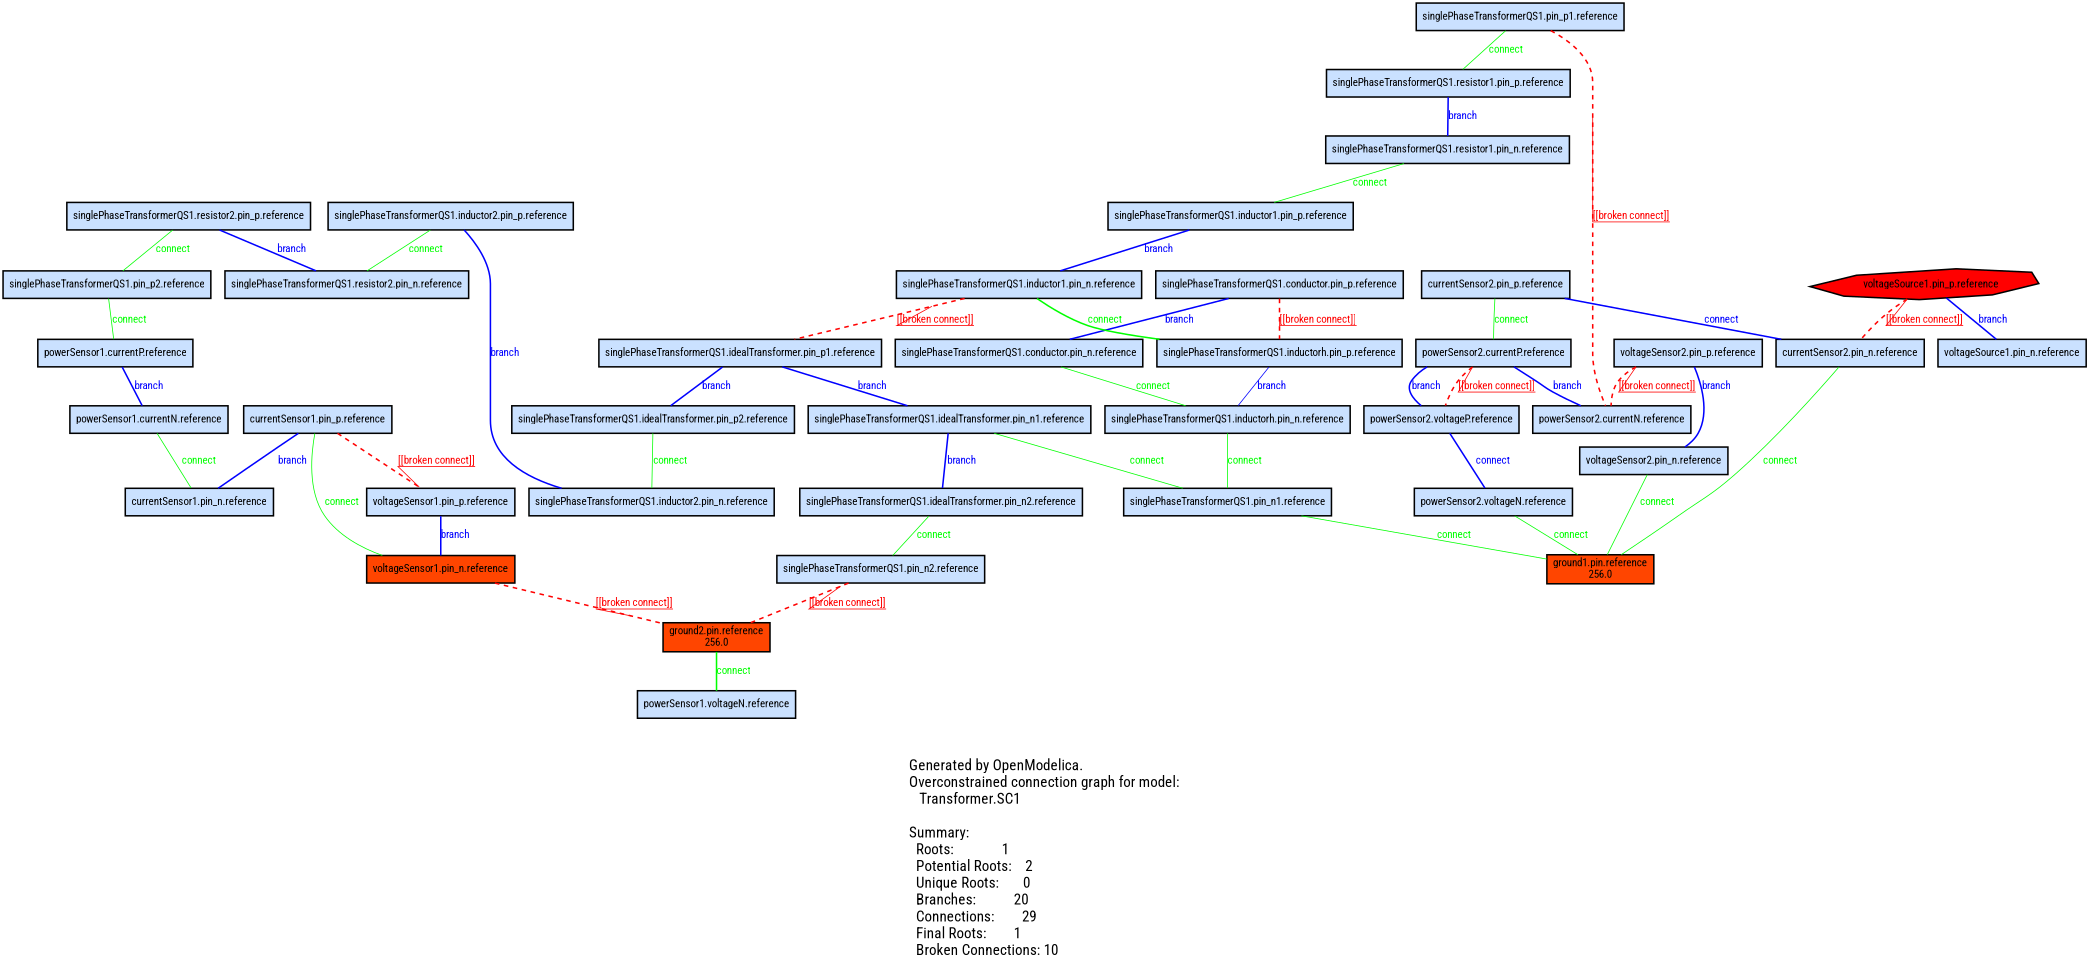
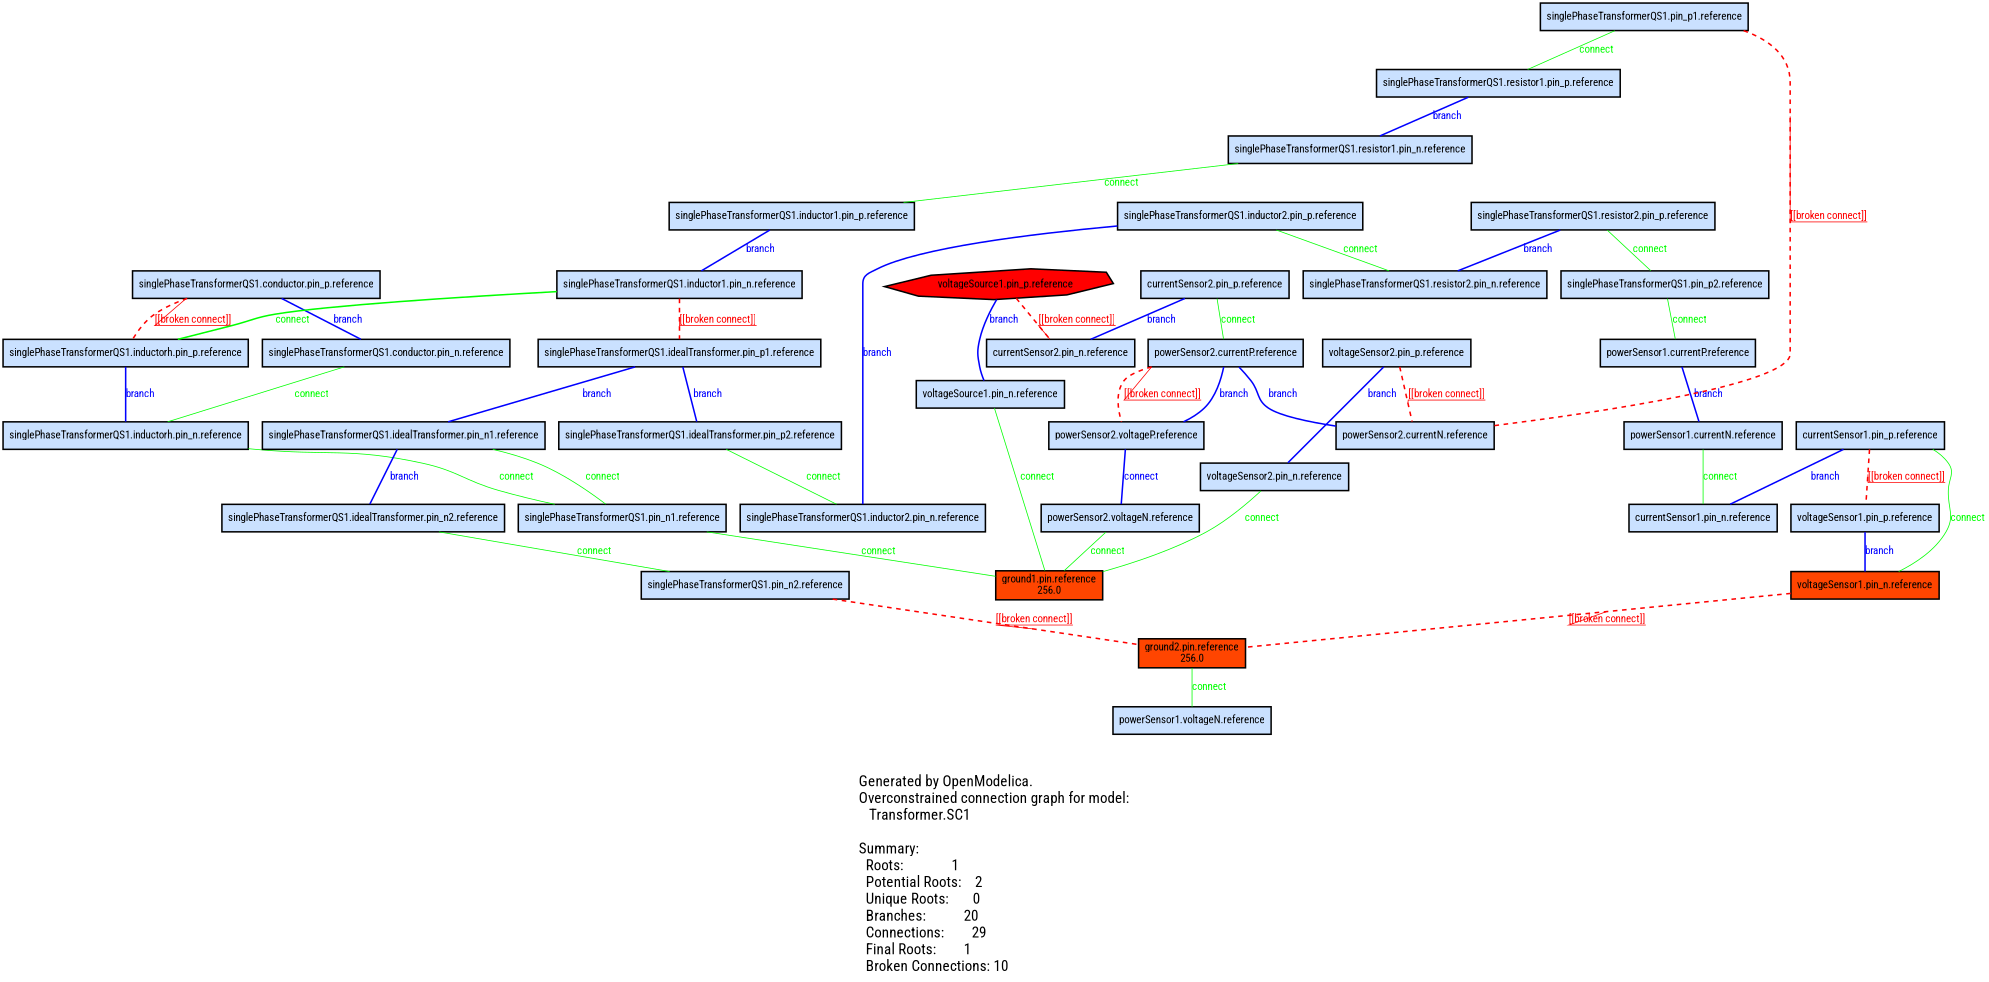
edge "currentSensor2.pin_p.reference" -- "currentSensor2.pin_n.reference": label "connect" -> "branch"
edge "singlePhaseTransformerQS1.inductorh.pin_p.reference" -- "singlePhaseTransformerQS1.inductorh.pin_n.reference": style solid -> bold
edge "currentSensor2.pin_n.reference" -- "ground1.pin.reference 256.0": now "voltageSource1.pin_n.reference" -- "ground1.pin.reference 256.0"
edge "ground2.pin.reference 256.0" -- "powerSensor1.voltageN.reference": style bold -> solid
